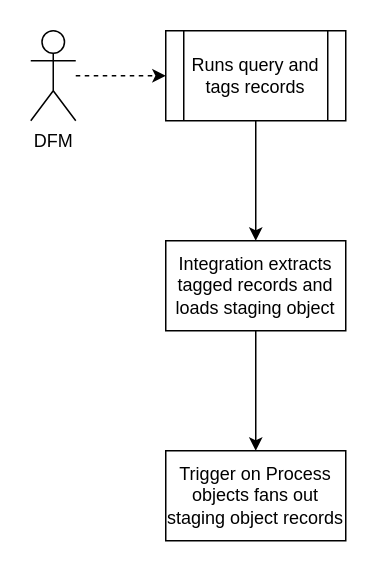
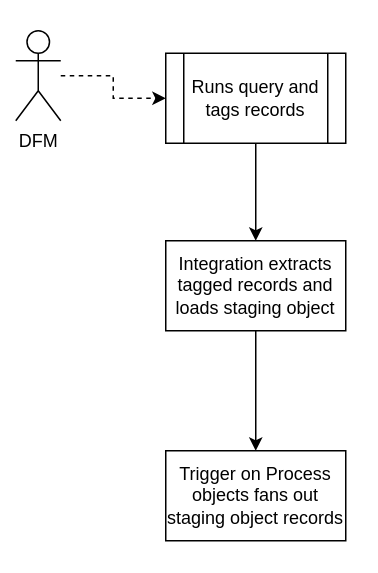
node "DFM": moved (53, 76) -> (38, 76)
node "Runs query and tags records": moved (256, 76) -> (256, 98)
